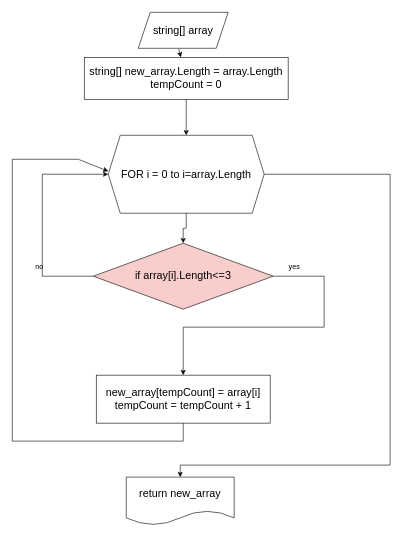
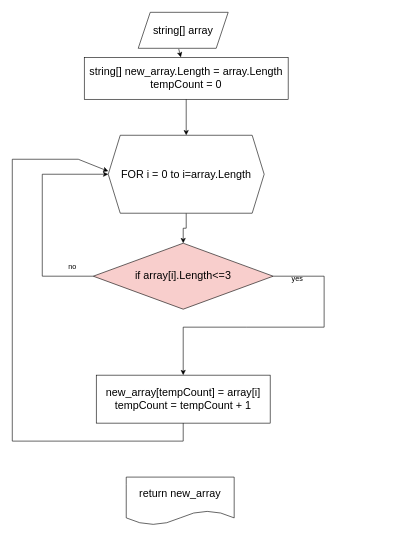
node "no": moved (39, 267) -> (72, 267)
node "yes": moved (294, 267) -> (297, 279)
edge "FOR i = 0 to i=array.Length" -> "return new_array": removed
